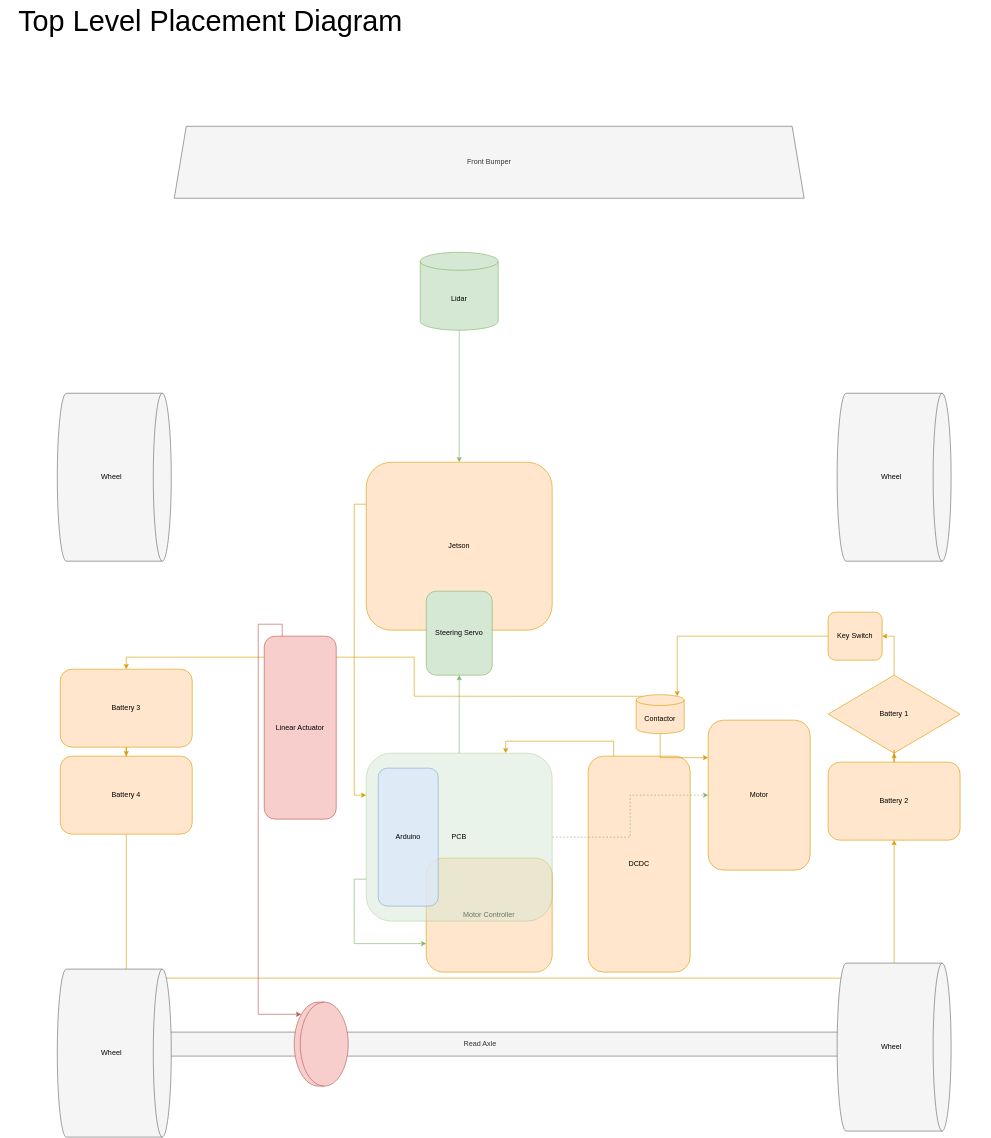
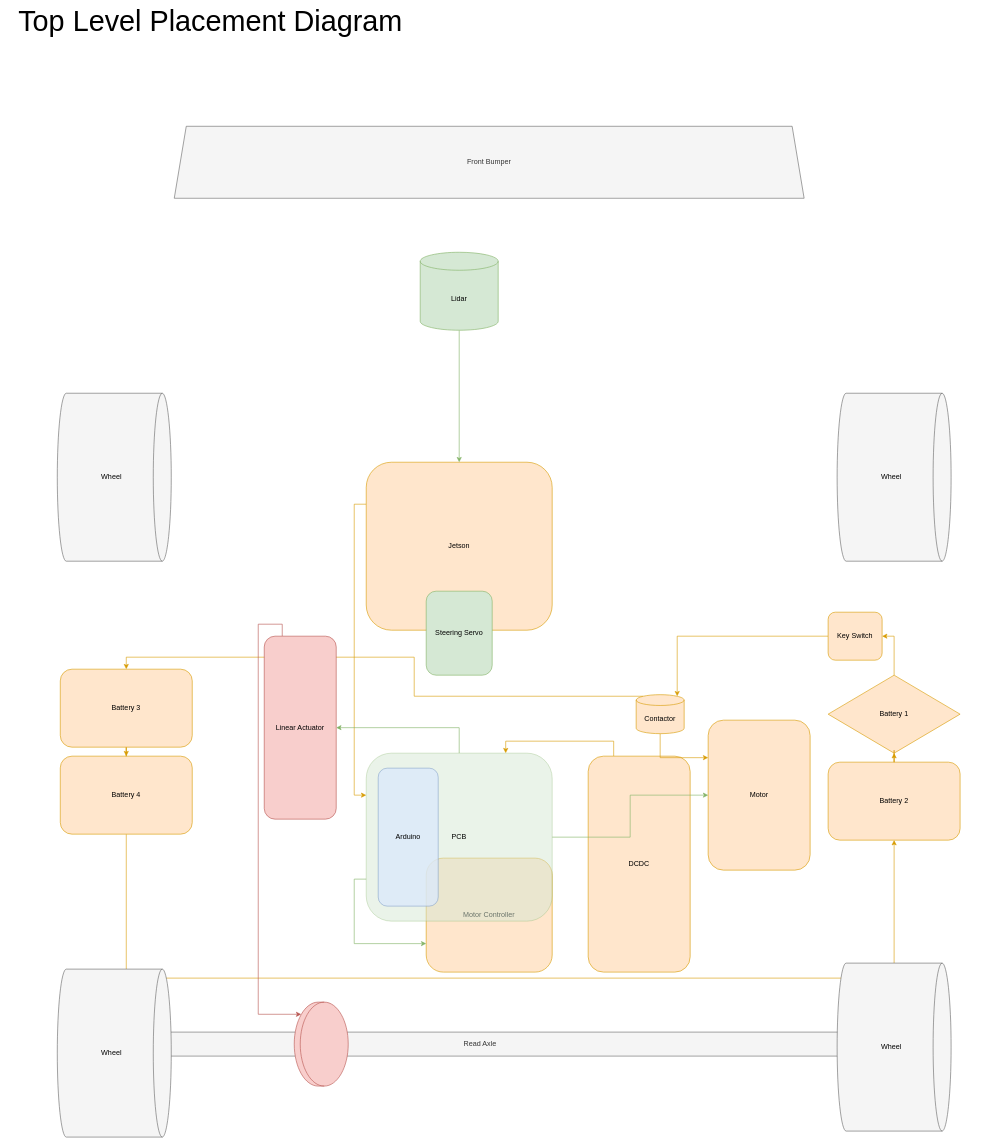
edge "PCB" -> "Steering Servo": now "PCB" -> "Linear Actuator"
edge "PCB" -> "Motor": style dashed -> solid
